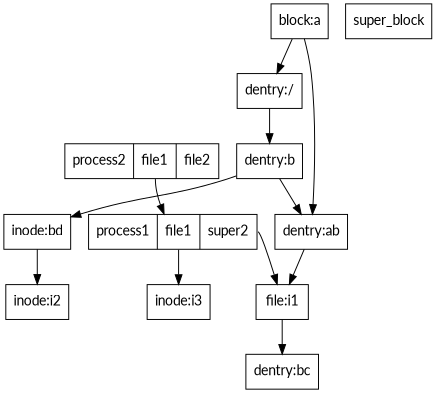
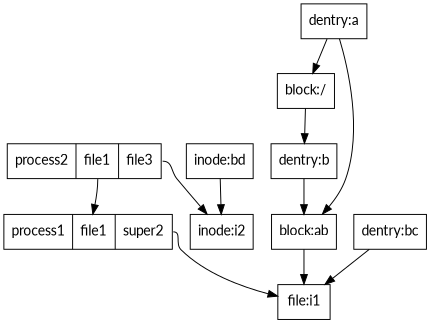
node "block:a": label "block:a" -> "dentry:a"
node "super_block": removed
node "dentry:/": label "dentry:/" -> "block:/"
node "process2": text "file2" -> "file3"
edge "process2" -> "inode:i2": added
edge "dentry:b" -> "inode:bd": removed
node "dentry:ab": label "dentry:ab" -> "block:ab"
node "inode:i3": removed
edge "file:i1" -> "dentry:bc": reversed
